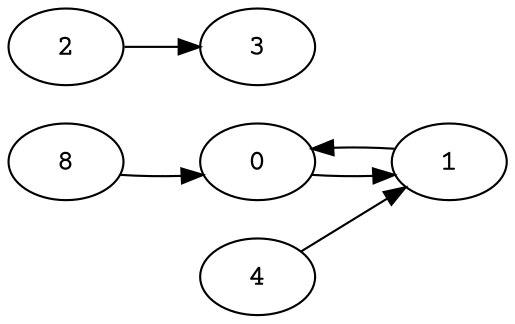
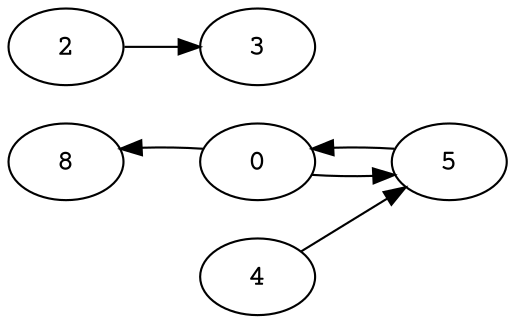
node "1": label "1" -> "5"
edge "8" -> "0": reversed
